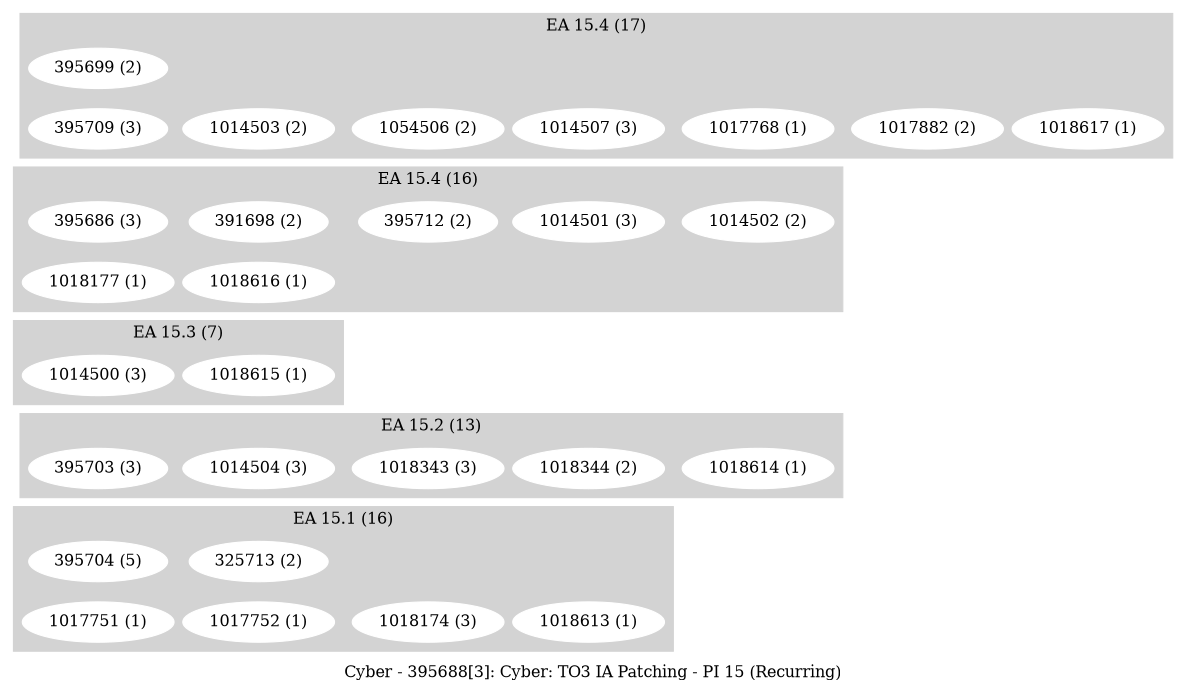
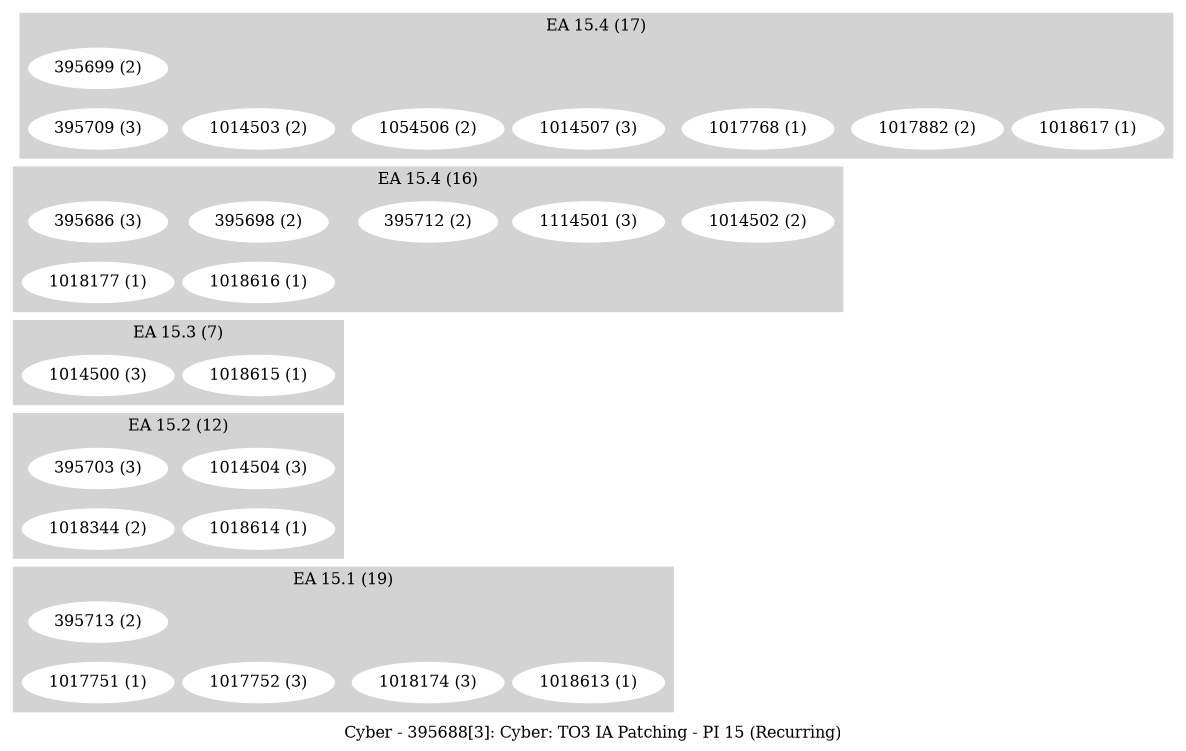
node "391698 (2)": label "391698 (2)" -> "395698 (2)"
node "1014501 (3)": label "1014501 (3)" -> "1114501 (3)"
cluster "EA 15.2 (13)": label "EA 15.2 (13)" -> "EA 15.2 (12)"
node "1018343 (3)": removed
cluster "EA 15.1 (16)": label "EA 15.1 (16)" -> "EA 15.1 (19)"
node "395704 (5)": removed
node "325713 (2)": label "325713 (2)" -> "395713 (2)"
node "1017752 (1)": label "1017752 (1)" -> "1017752 (3)"
